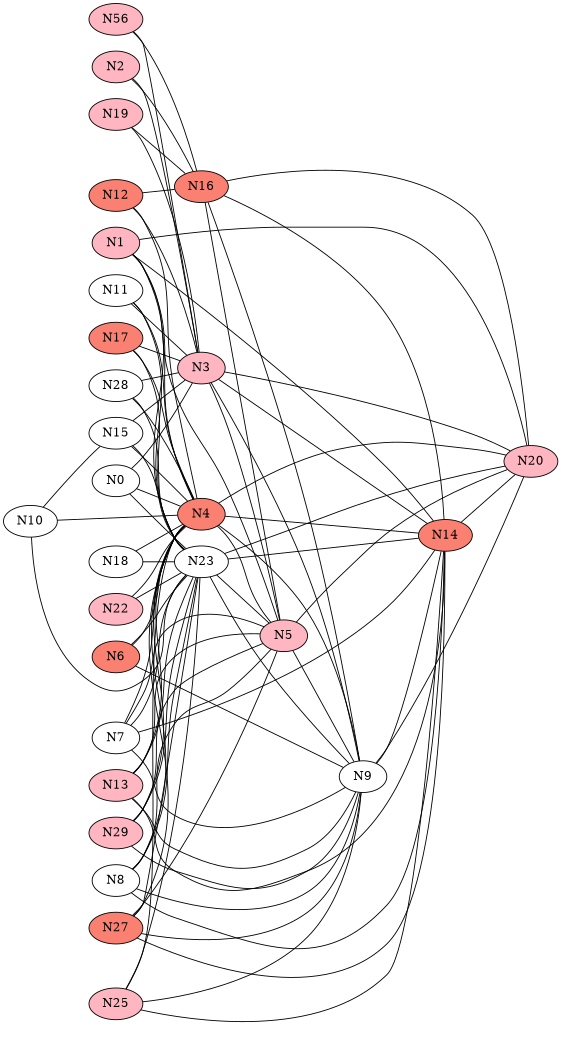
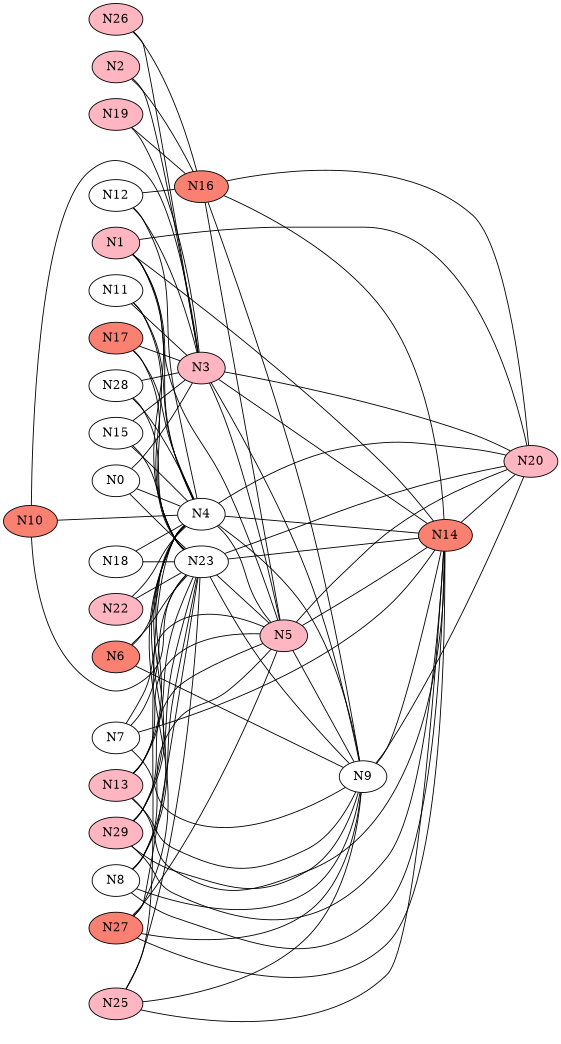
node "N56": label "N56" -> "N26"
node "N12": fillcolor salmon -> white
edge "N15" -- "N10": now "N3" -- "N10"
node "N4": fillcolor salmon -> white
node "N10": fillcolor white -> salmon
edge "N14" -- "N5": added
edge "N4" -- "N7": removed
edge "N14" -- "N29": added
